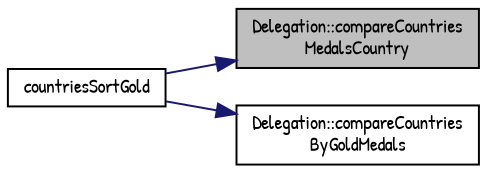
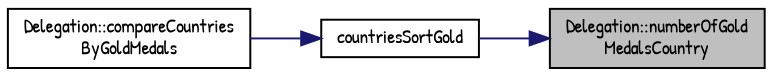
node "Delegation::compareCountries MedalsCountry": label "Delegation::compareCountries MedalsCountry" -> "Delegation::numberOfGold MedalsCountry"
edge "countriesSortGold" -> "Delegation::compareCountries ByGoldMedals": reversed
